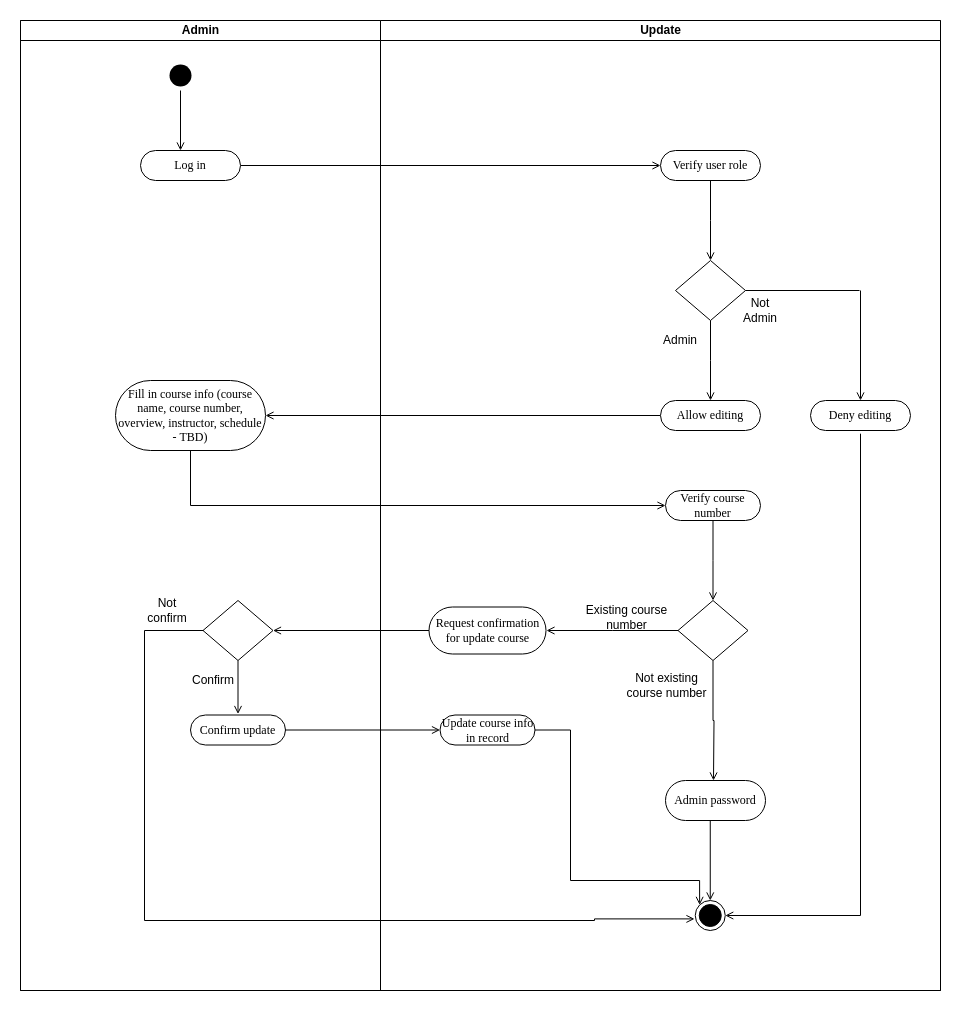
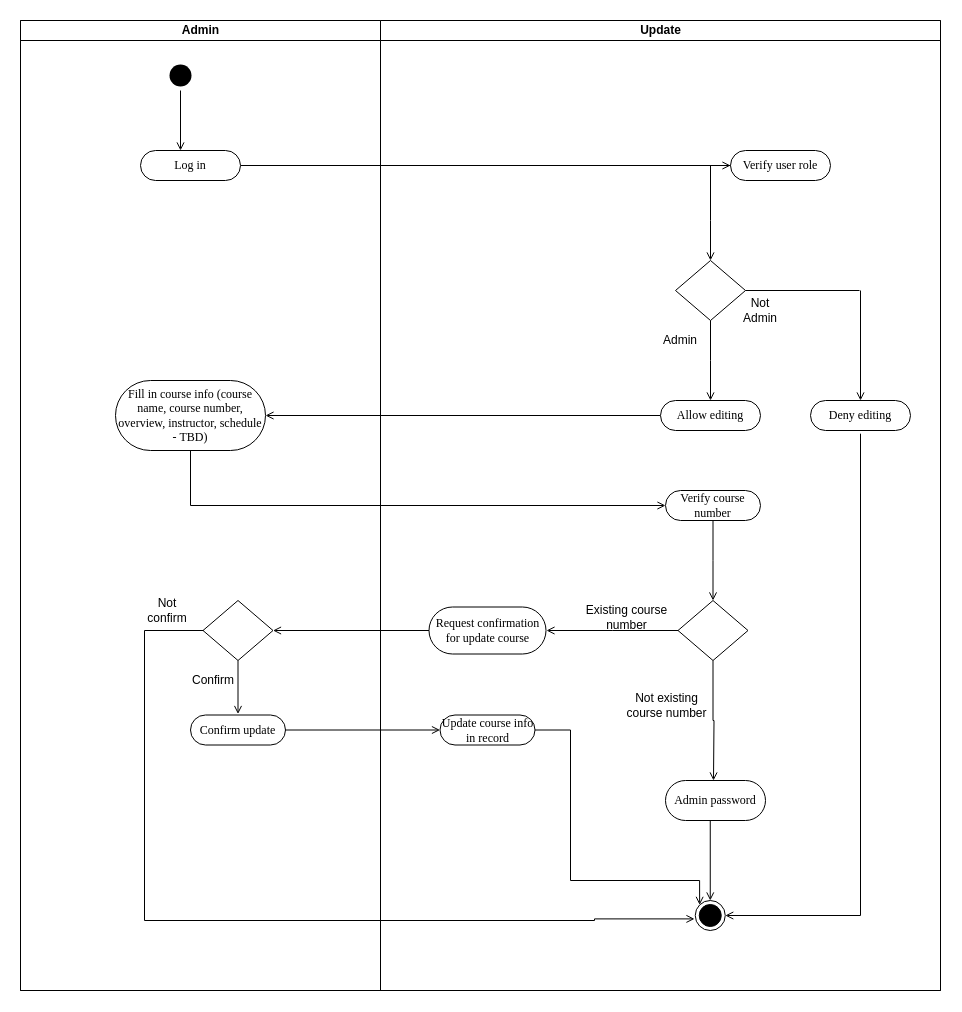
node "Verify user role": moved (711, 166) -> (781, 166)
node "Not existing course number": moved (667, 686) -> (667, 706)
